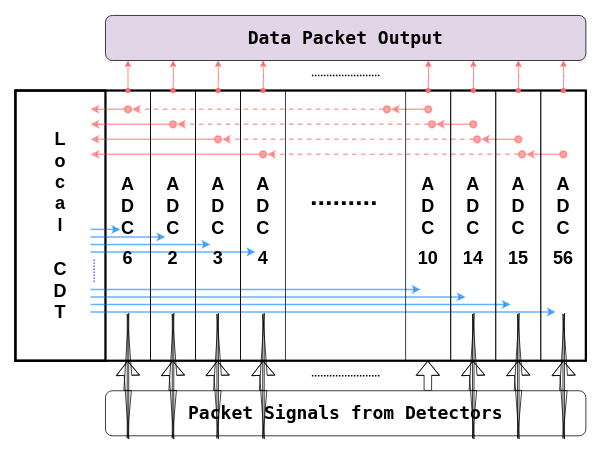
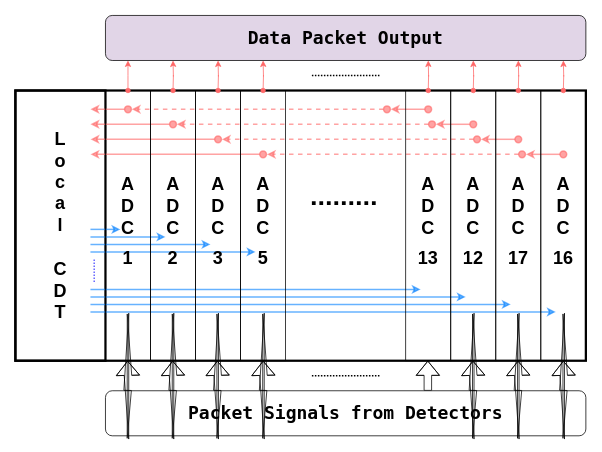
node "A D C 6": label "A D C 6" -> "A D C 1"
node "A D C 4": label "A D C 4" -> "A D C 5"
node "A D C 10": label "A D C 10" -> "A D C 13"
node "A D C 14": label "A D C 14" -> "A D C 12"
node "A D C 15": label "A D C 15" -> "A D C 17"
node "A D C 56": label "A D C 56" -> "A D C 16"
